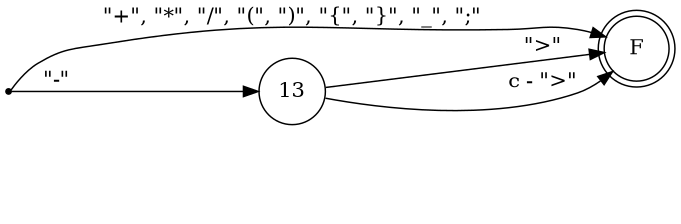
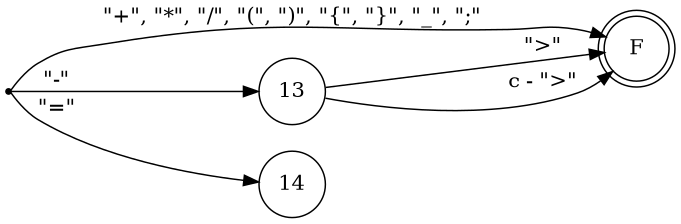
node "14": added
